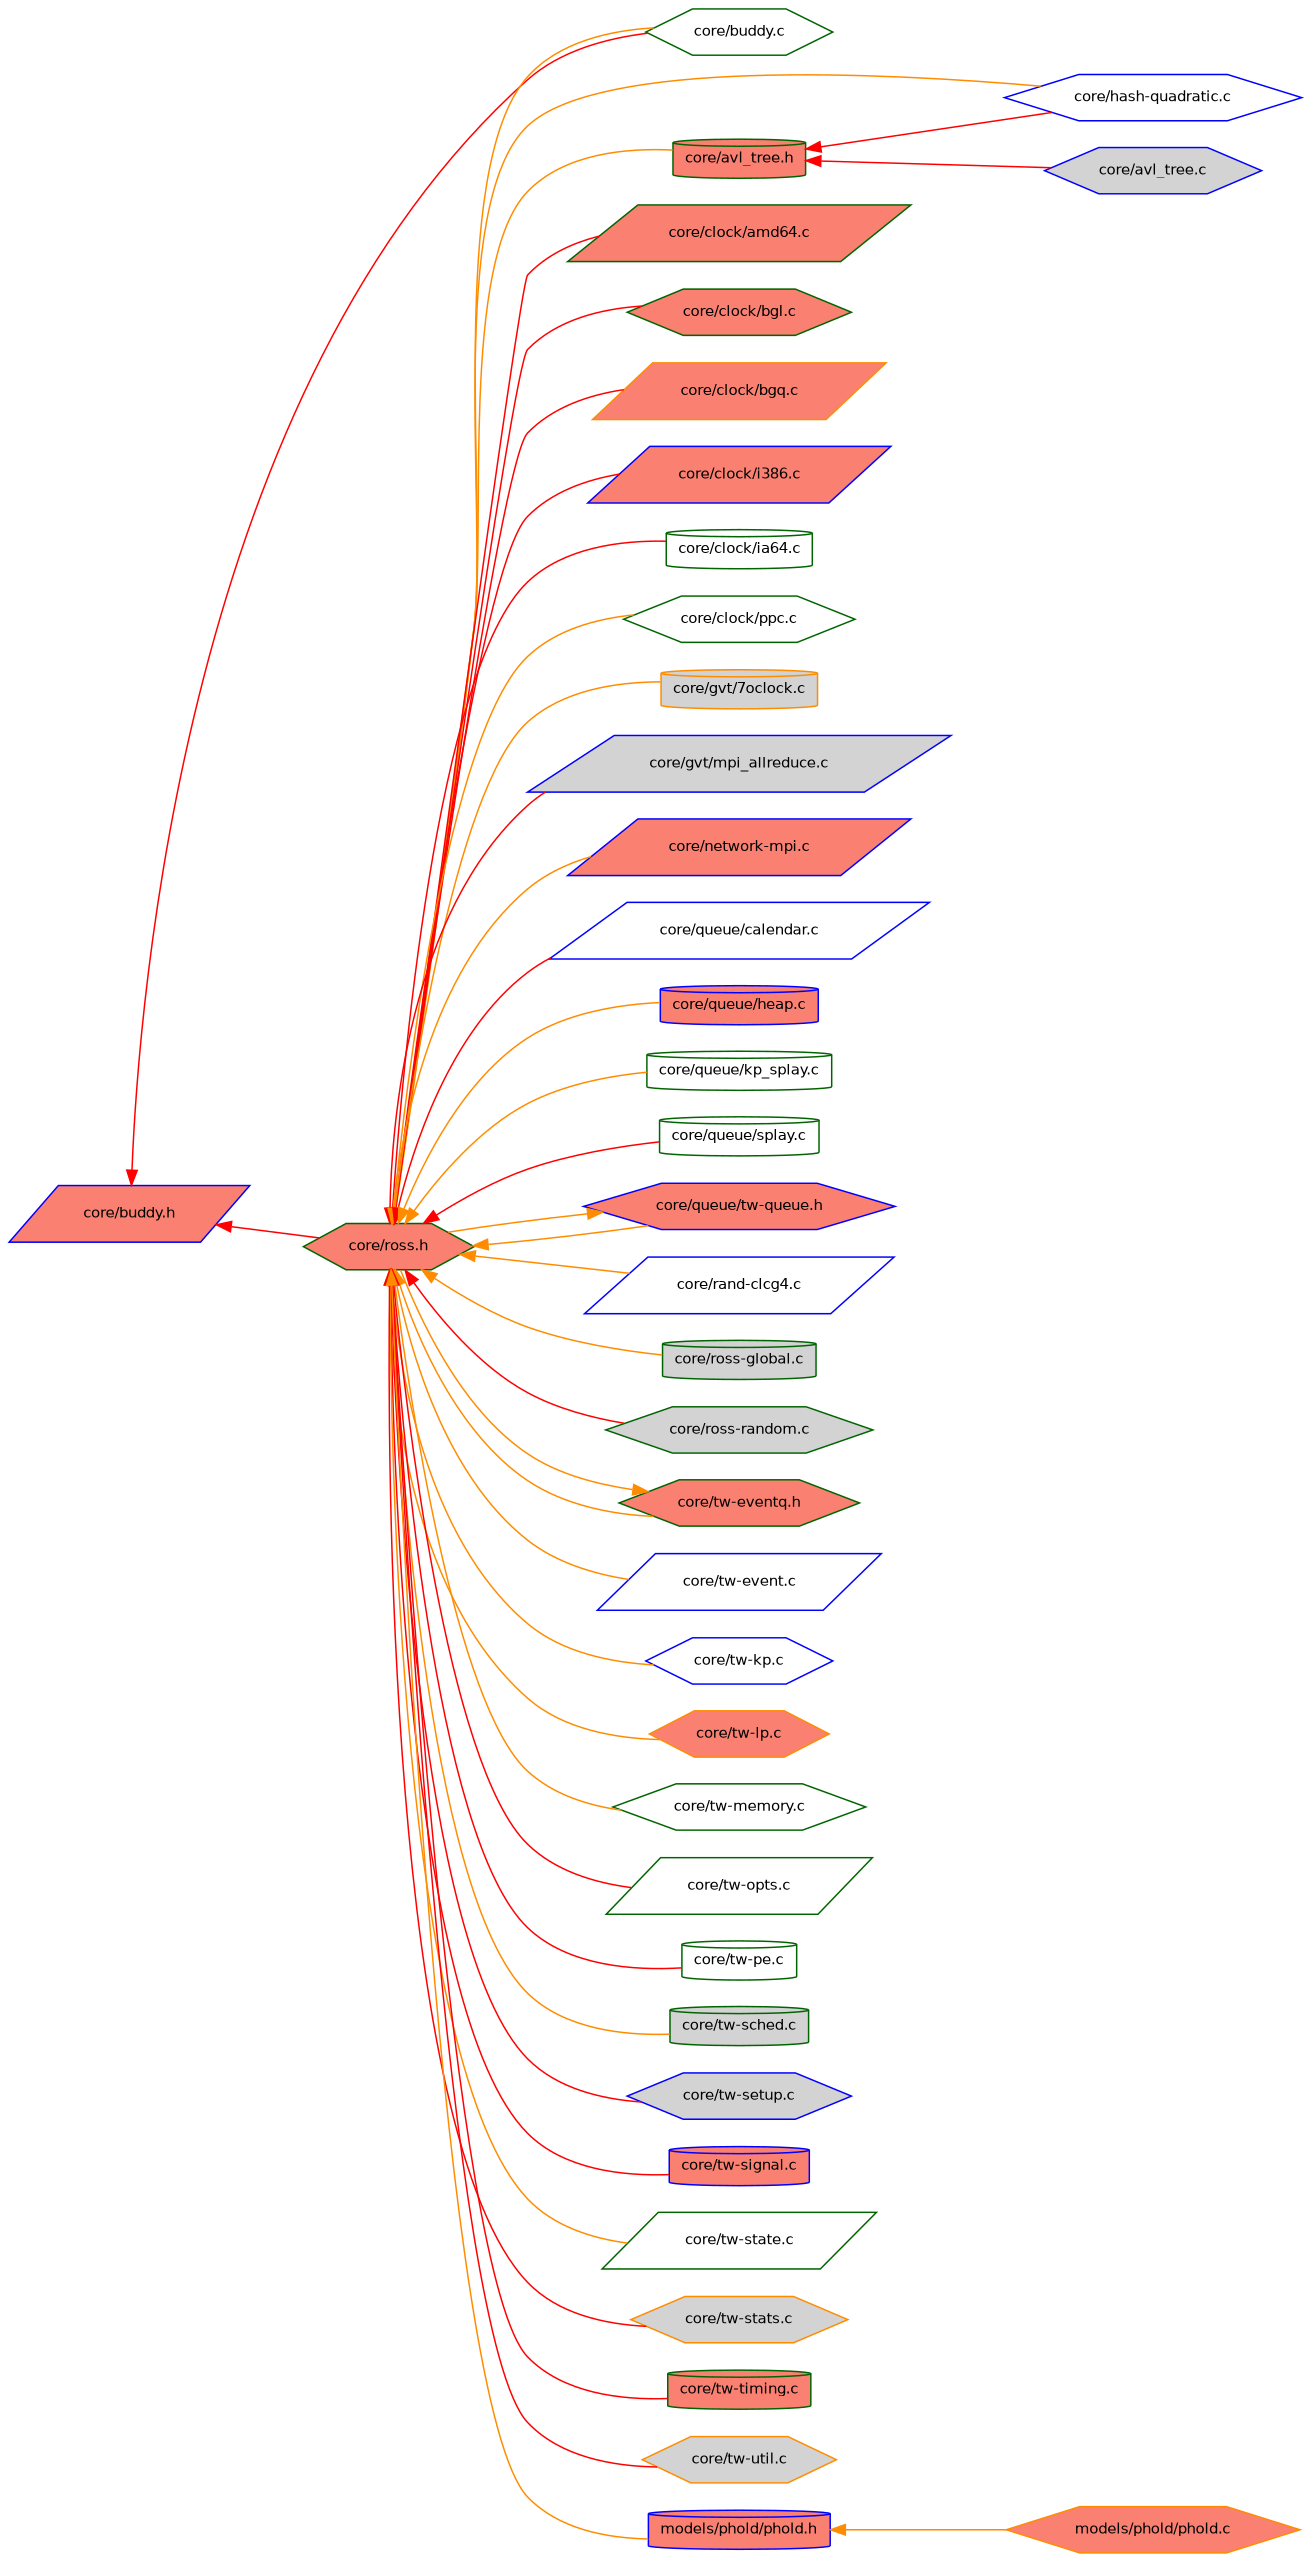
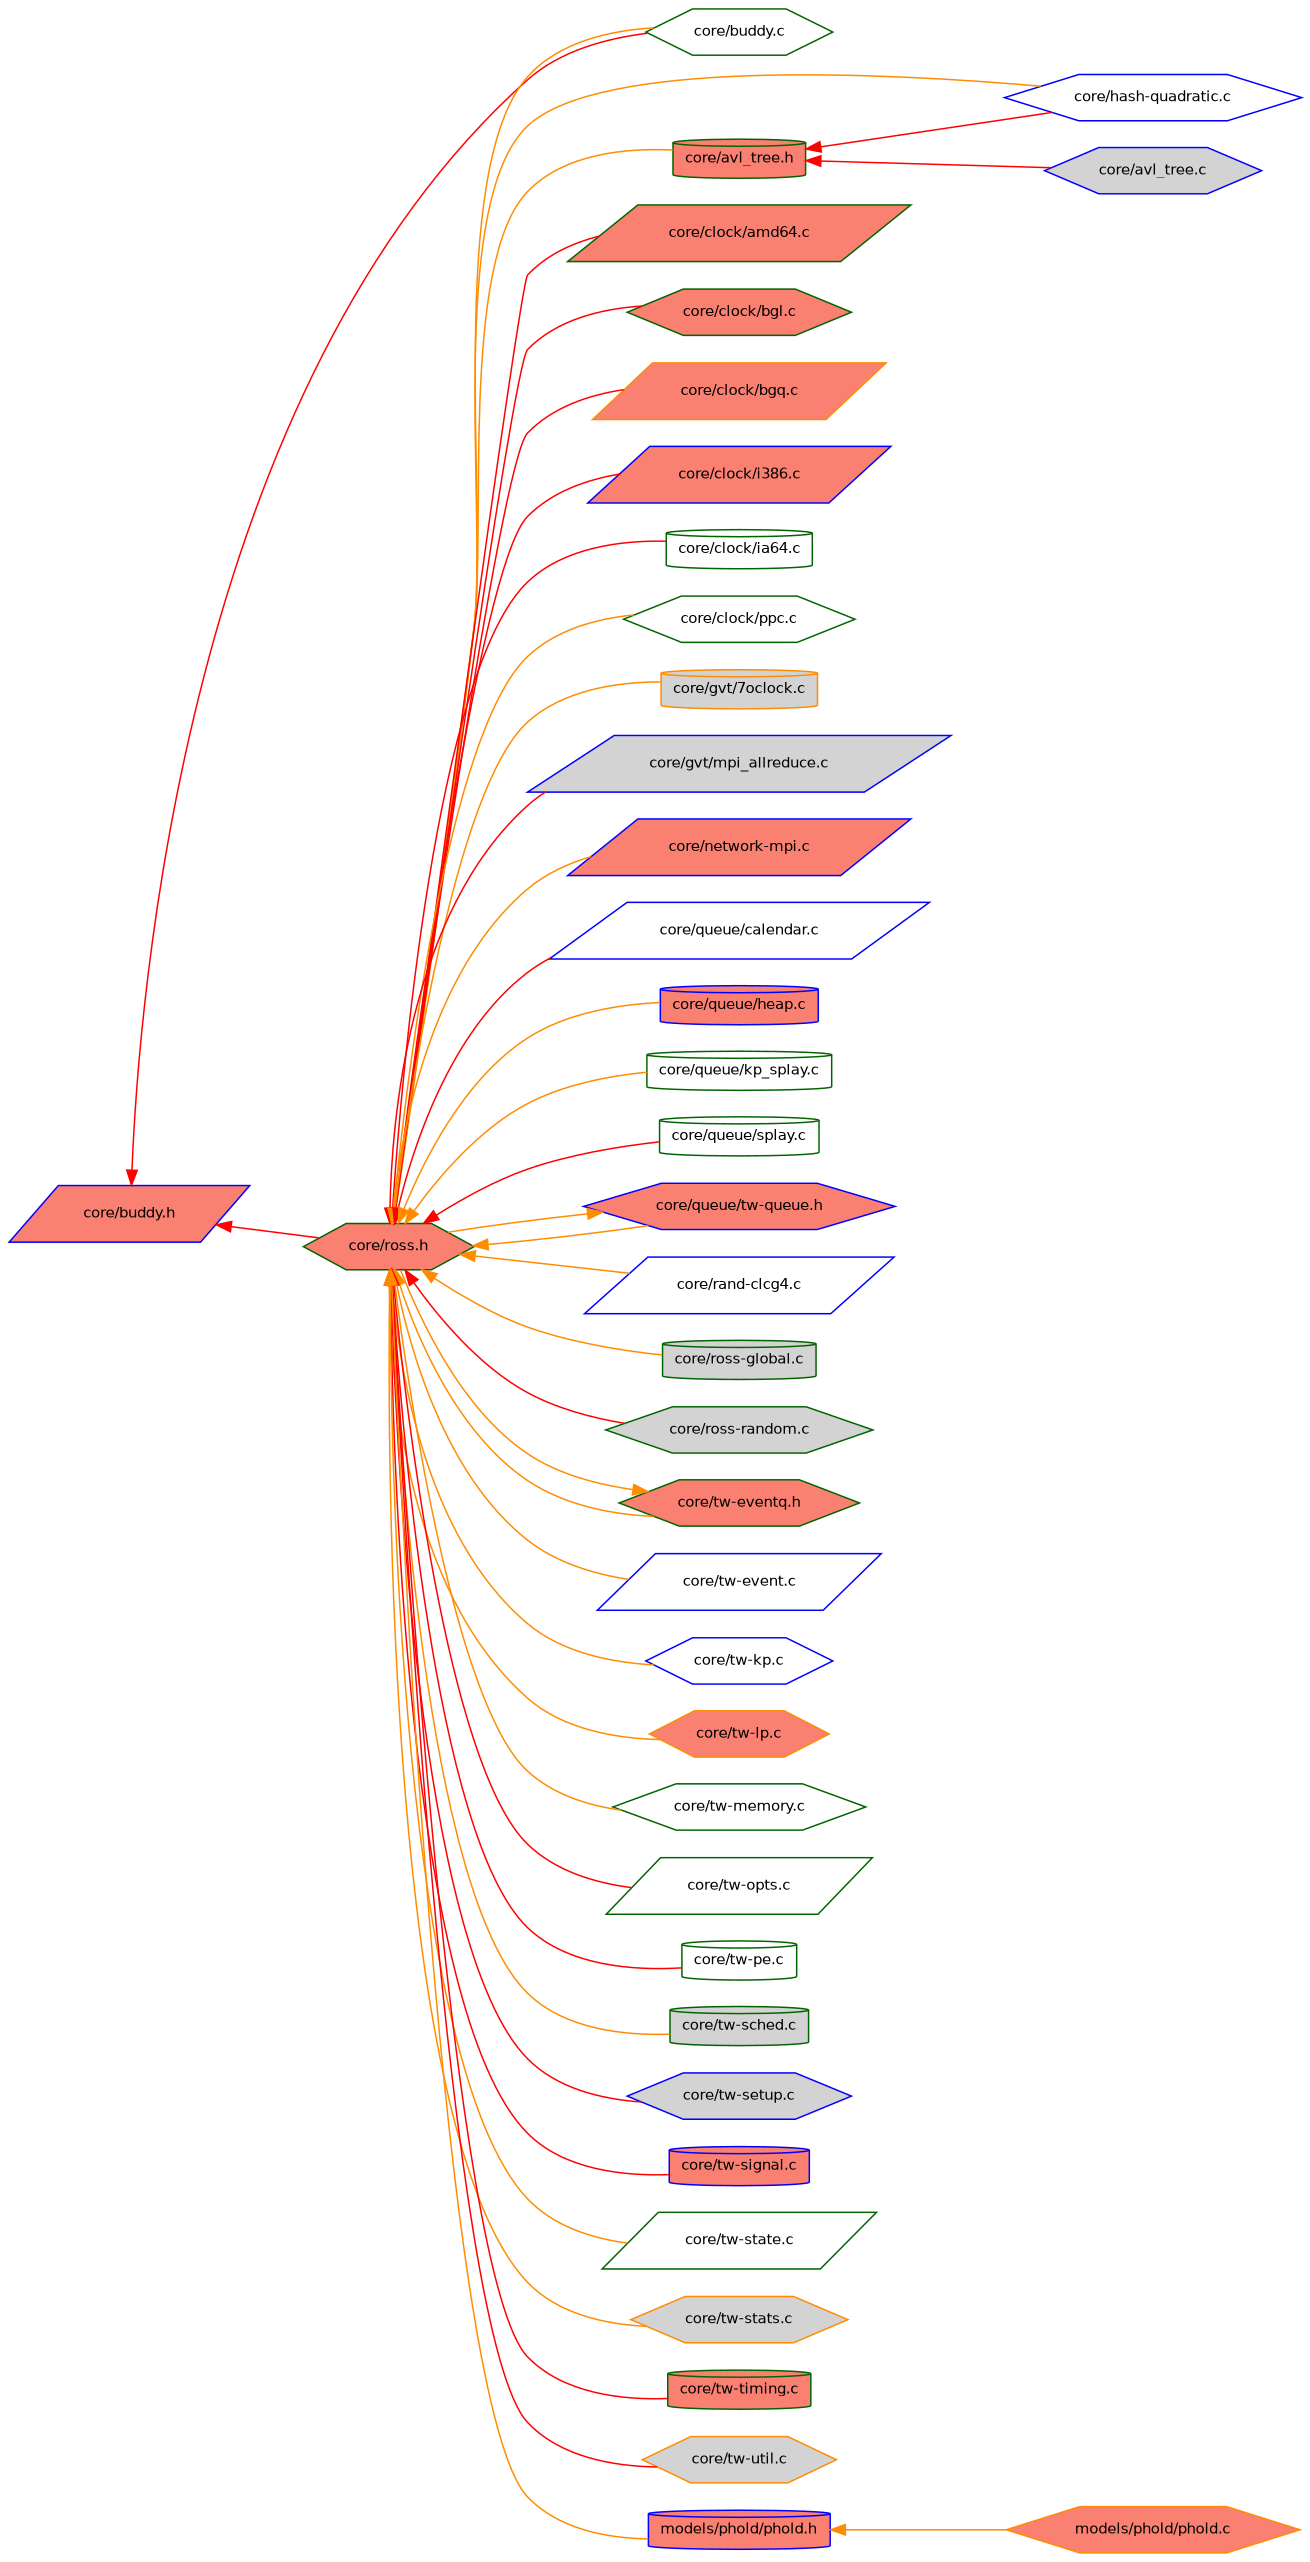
edge "core/tw-stats.c" -> "core/ross.h": color red -> darkorange
